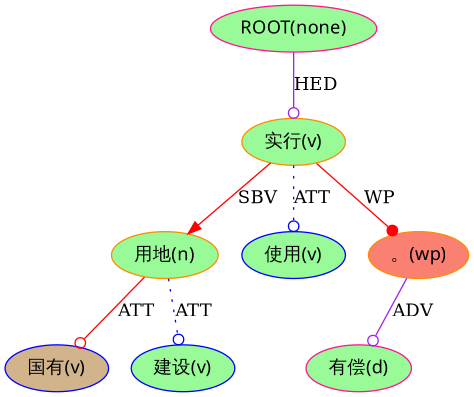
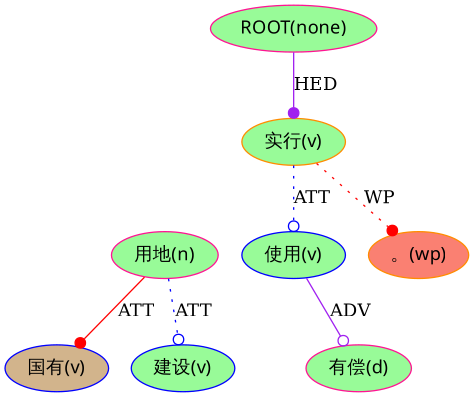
edge "ROOT(none)" -> "实行(v)": arrowhead odot -> dot
edge "实行(v)" -> "用地(n)": removed, label "SBV"
edge "实行(v)" -> "。(wp)": style solid -> dotted
node "用地(n)": color darkorange -> deeppink
edge "。(wp)" -> "有偿(d)": now "使用(v)" -> "有偿(d)"
edge "用地(n)" -> "国有(v)": arrowhead odot -> dot
